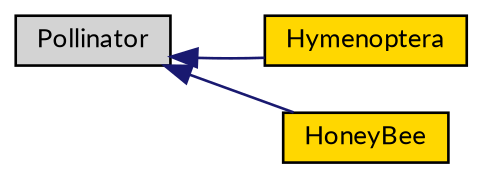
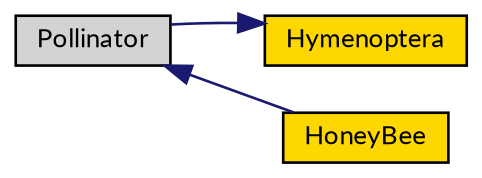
edge "Hymenoptera" -> "Pollinator": reversed
